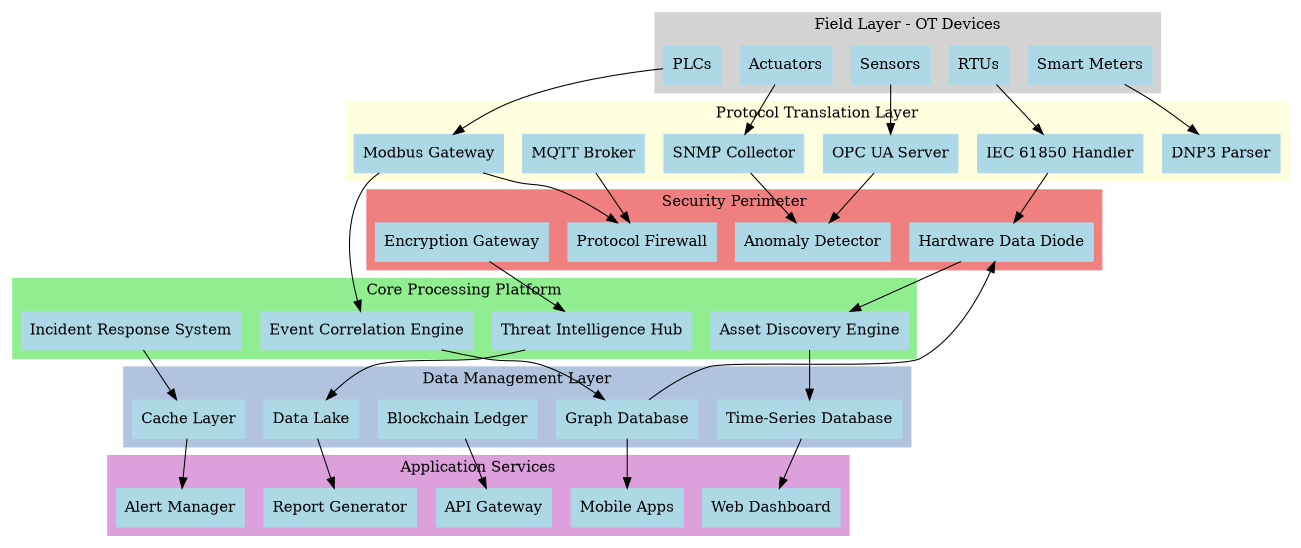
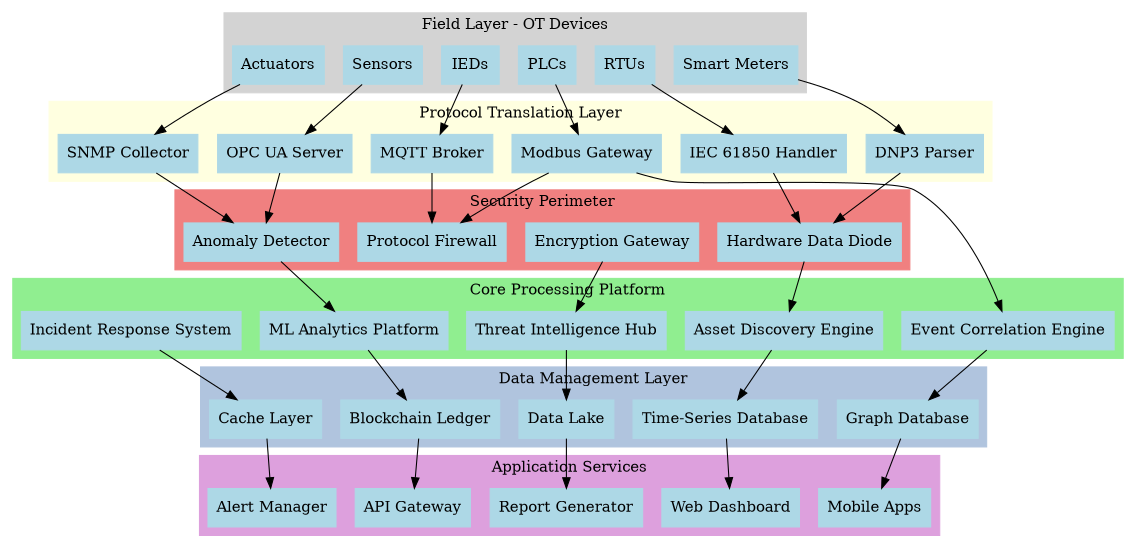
node "IEDs": added
node "ML Analytics Platform": added
edge "Graph Database" -> "Hardware Data Diode": now "DNP3 Parser" -> "Hardware Data Diode"
